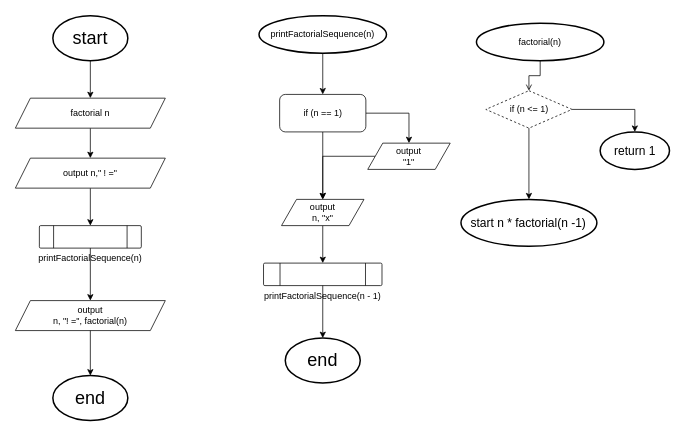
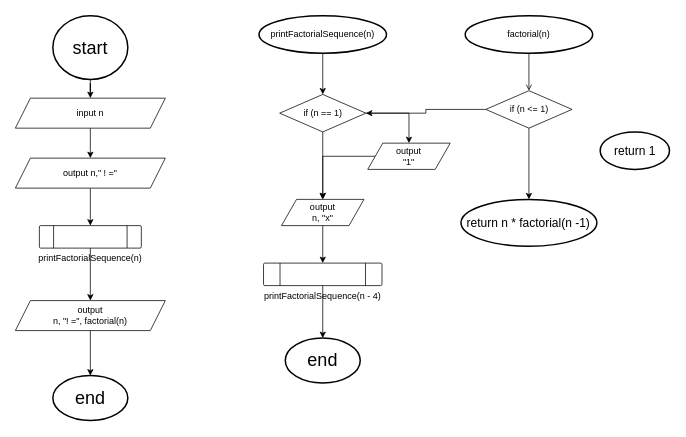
node "start": size 75x45 -> 75x64
node "factorial(n)": moved (540, 42) -> (529, 34)
node "if (n <= 1)": style dashed -> solid
edge "if (n <= 1)" -> "return 1": now "if (n <= 1)" -> "if (n == 1)"
node "factorial n": label "factorial n" -> "input n"
node "if (n == 1)": shape rounded rectangle -> diamond
node "start n * factorial(n -1)": label "start n * factorial(n -1)" -> "return n * factorial(n -1)"
node "printFactorialSequence(n - 1)": label "printFactorialSequence(n - 1)" -> "printFactorialSequence(n - 4)"
